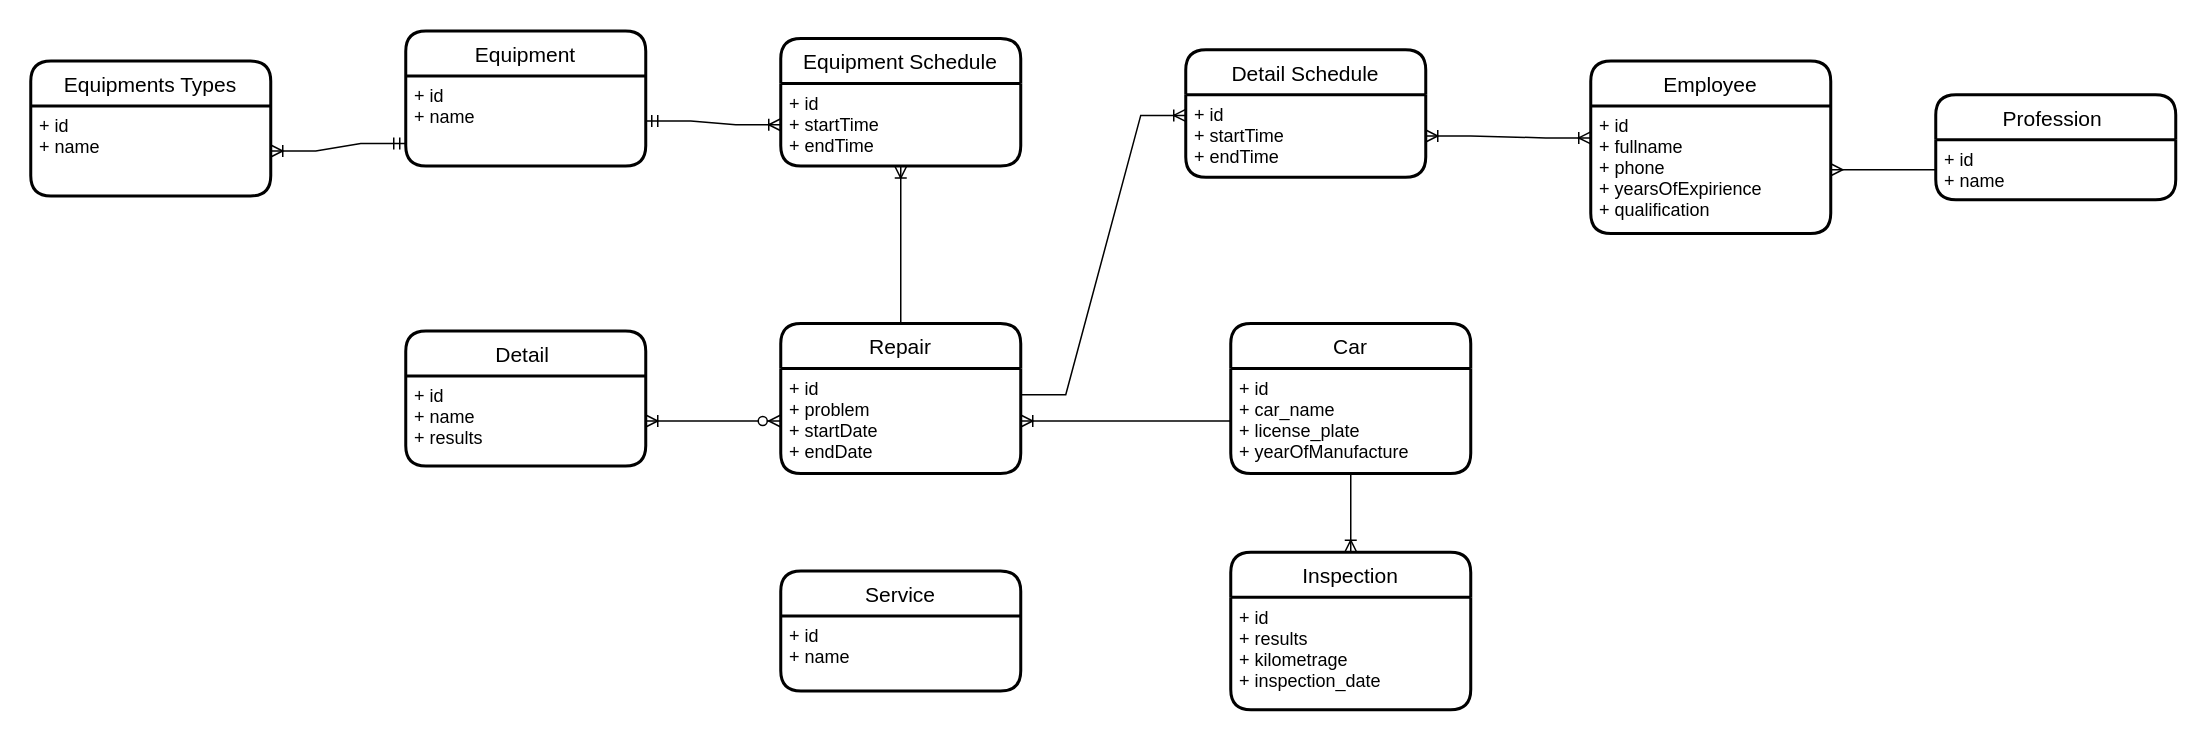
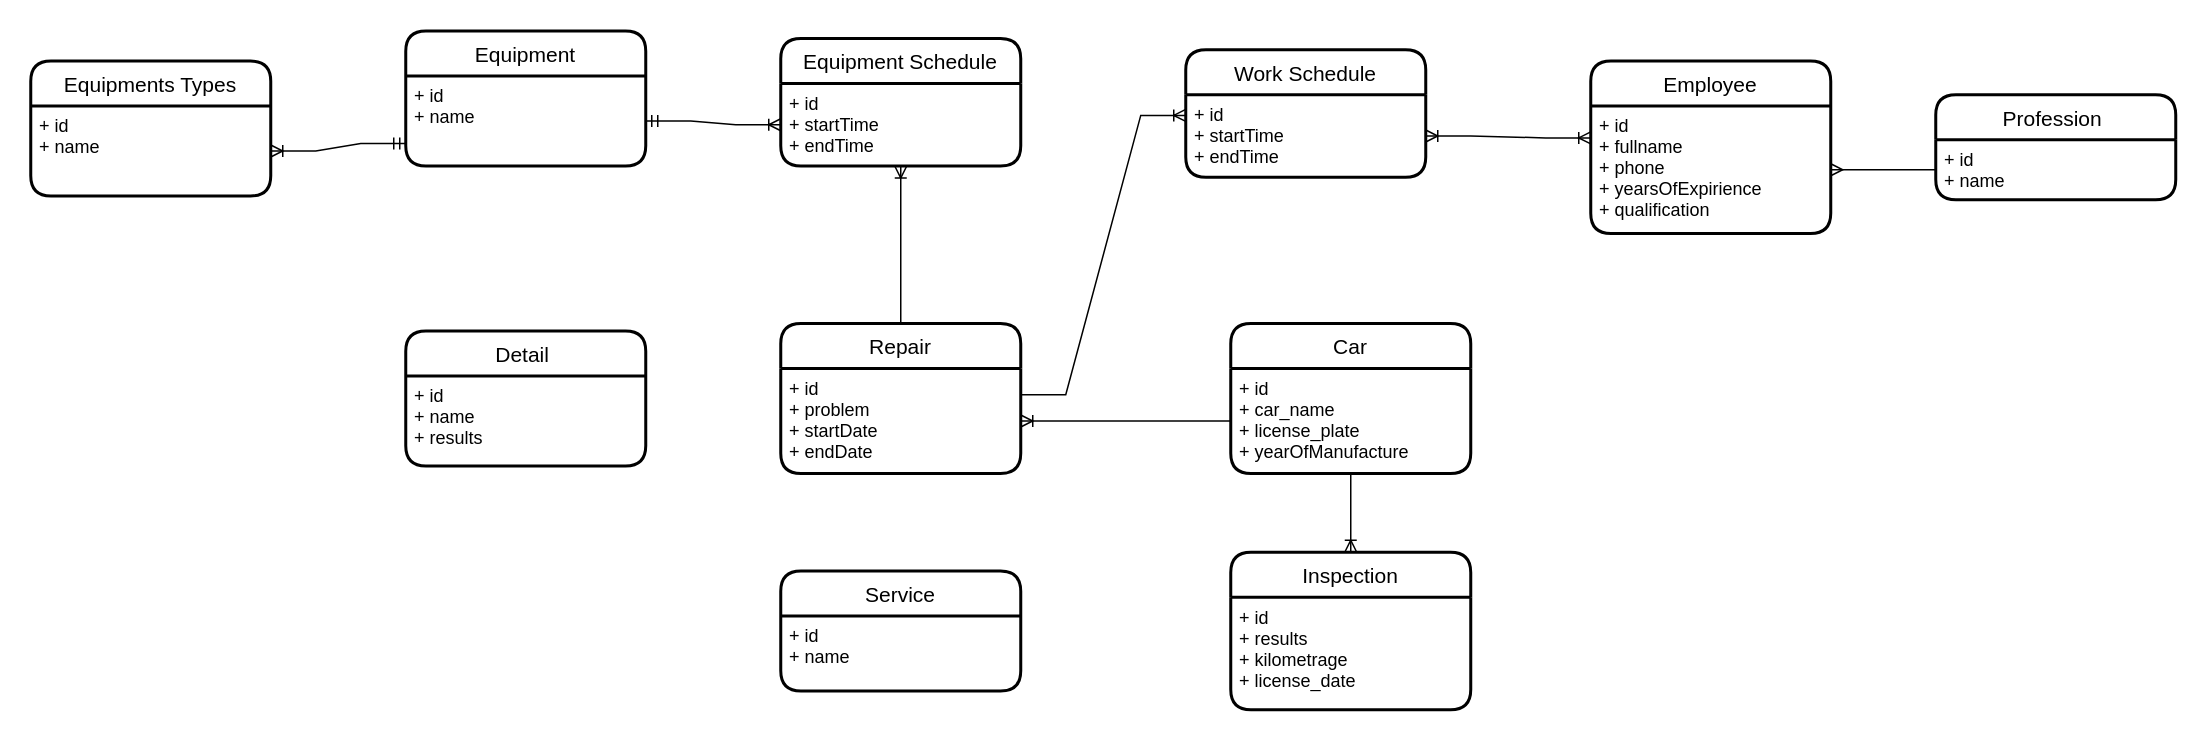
node "Detail Schedule": label "Detail Schedule" -> "Work Schedule"
edge "+ id + name + results" -- "+ id + problem + startDate + endDate": removed
node "+ id + results + kilometrage + inspection_date": label "+ id + results + kilometrage + inspection_date" -> "+ id + results + kilometrage + license_date"
